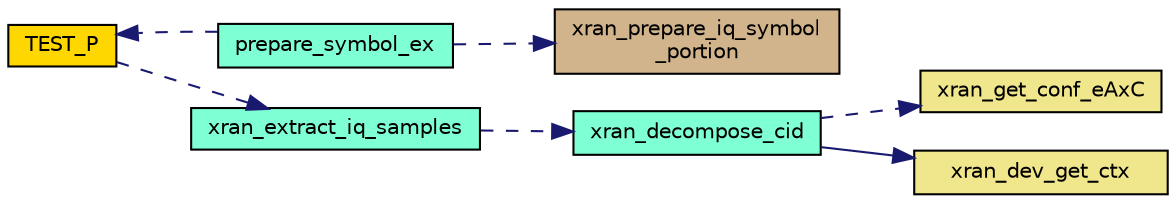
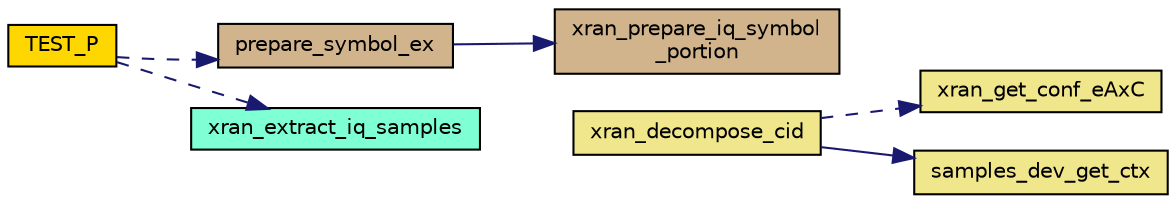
edge "prepare_symbol_ex" -> "TEST_P": reversed
edge "prepare_symbol_ex" -> "xran_prepare_iq_symbol _portion": style dashed -> solid
node "prepare_symbol_ex": fillcolor aquamarine -> tan
edge "xran_extract_iq_samples" -> "xran_decompose_cid": removed
node "xran_decompose_cid": fillcolor aquamarine -> khaki
node "xran_dev_get_ctx": label "xran_dev_get_ctx" -> "samples_dev_get_ctx"
